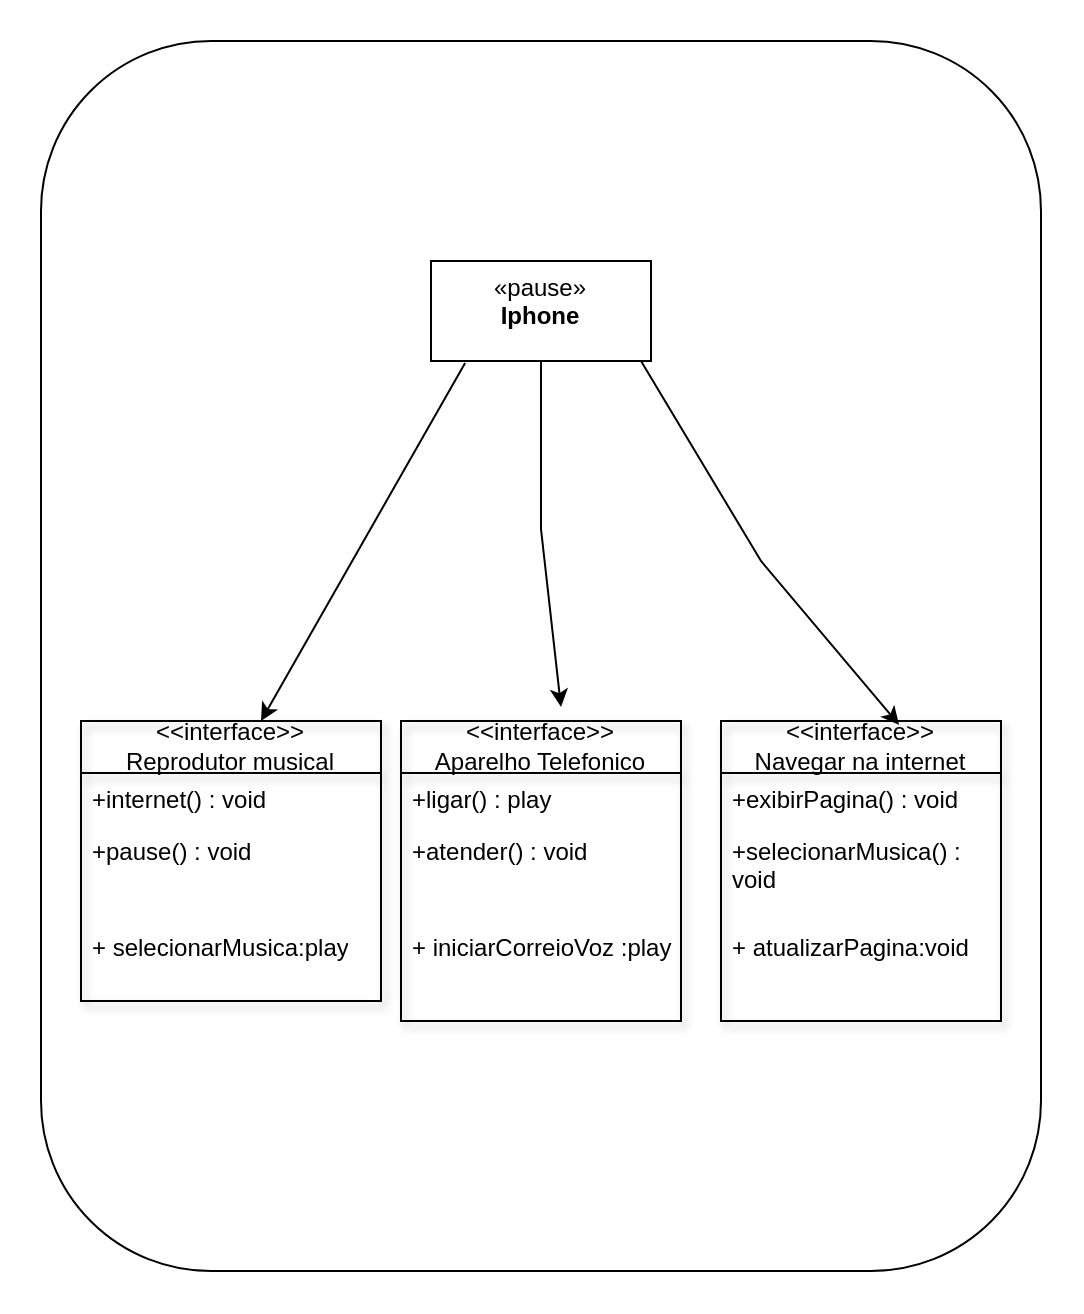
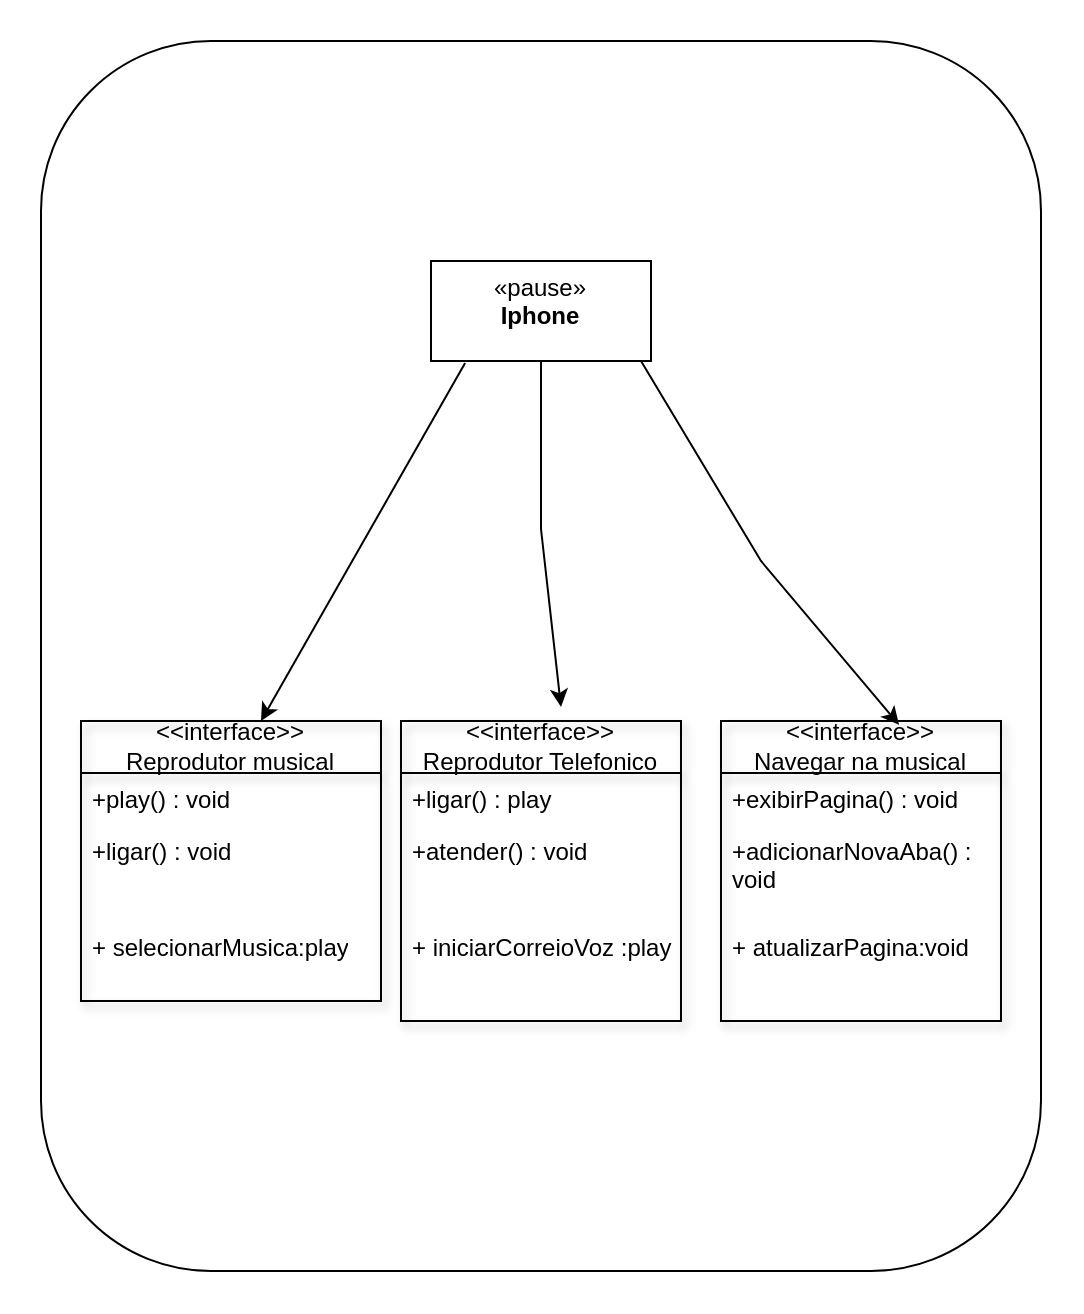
node "<<interface>> Aparelho Telefonico": label "<<interface>> Aparelho Telefonico" -> "<<interface>> Reprodutor Telefonico"
node "<<interface>> Navegar na internet": label "<<interface>> Navegar na internet" -> "<<interface>> Navegar na musical"
node "+internet() : void": label "+internet() : void" -> "+play() : void"
node "+pause() : void": label "+pause() : void" -> "+ligar() : void"
node "+selecionarMusica() : void": label "+selecionarMusica() : void" -> "+adicionarNovaAba() : void"
